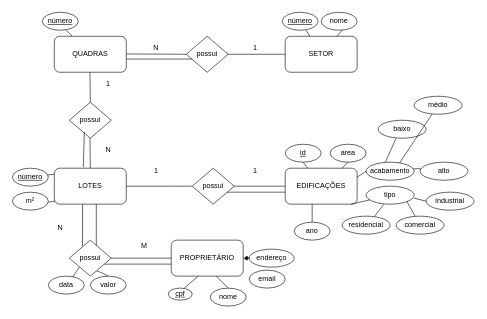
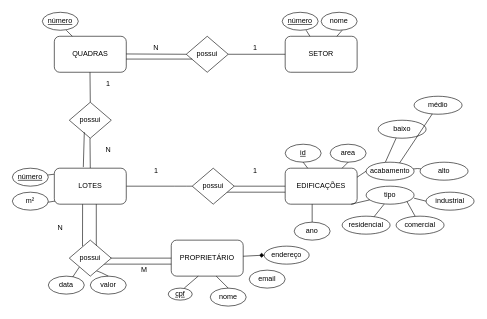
node "M": moved (144, 246) -> (144, 270)
node "endereço": moved (272, 258) -> (287, 255)
